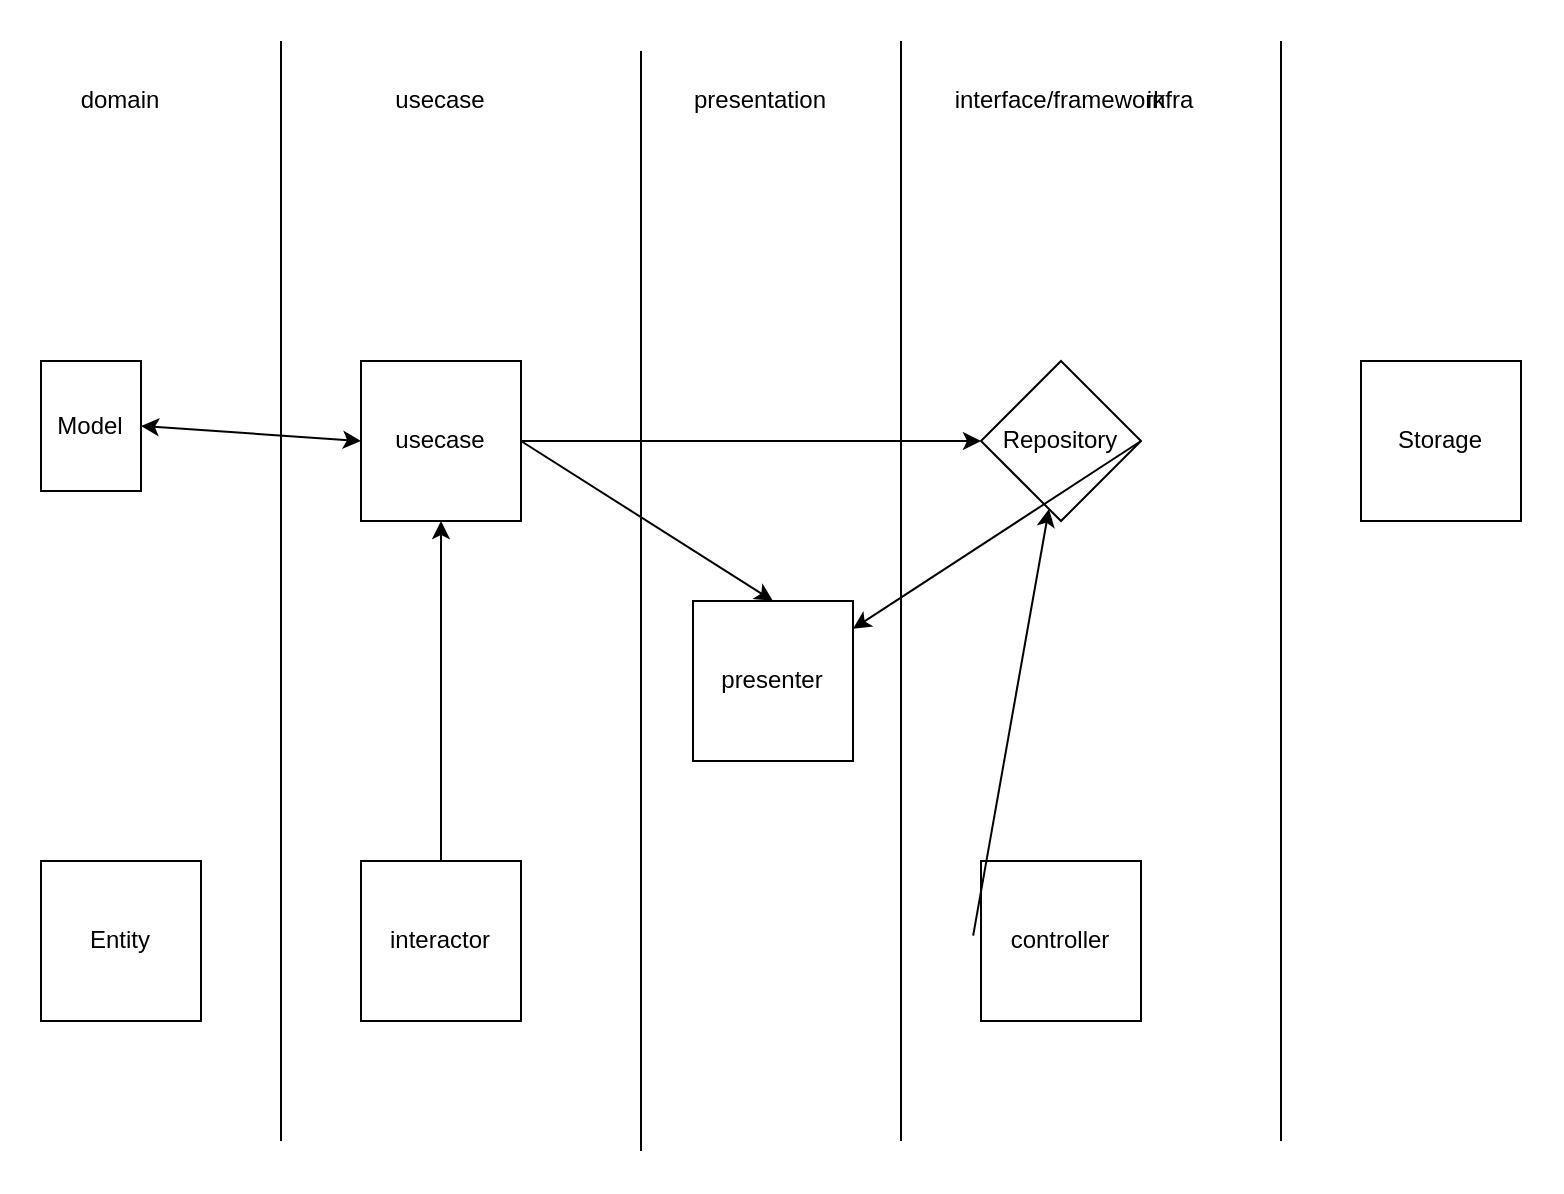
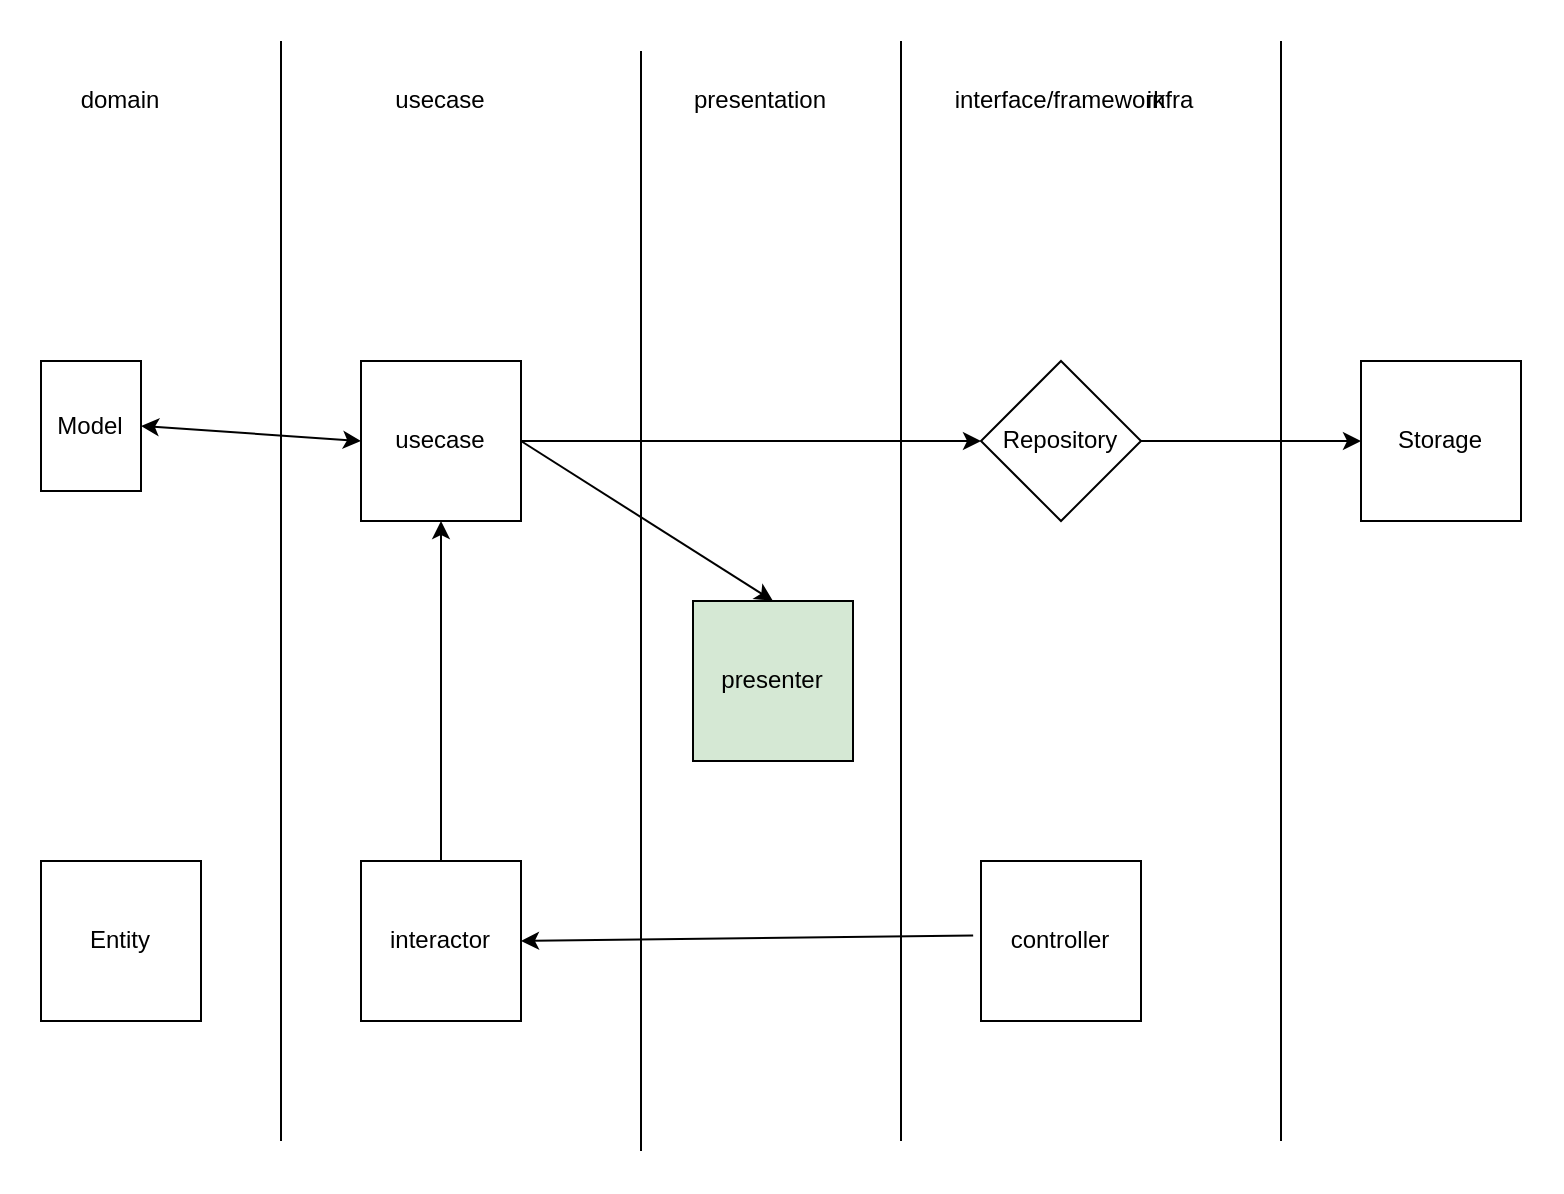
edge "Repository" -> "presenter": now "Repository" -> "Storage"
node "presenter": fillcolor #ffffff -> #d5e8d4
edge "controller" -> "Repository": now "controller" -> "interactor"
